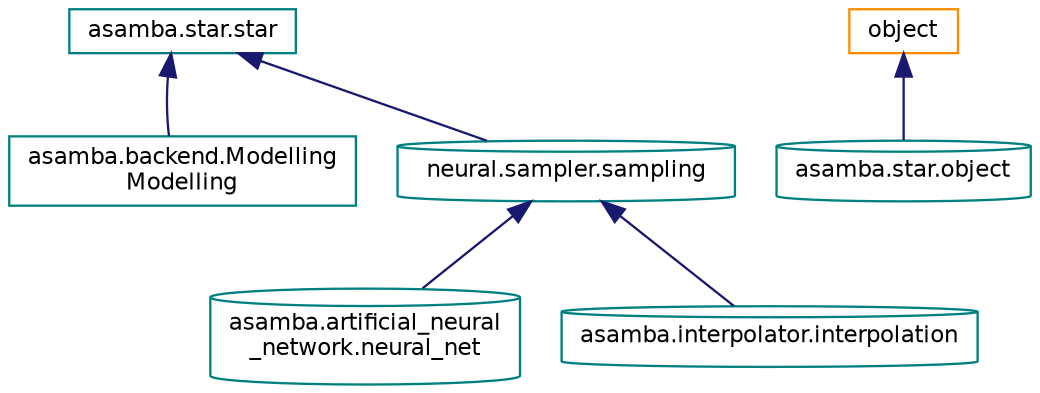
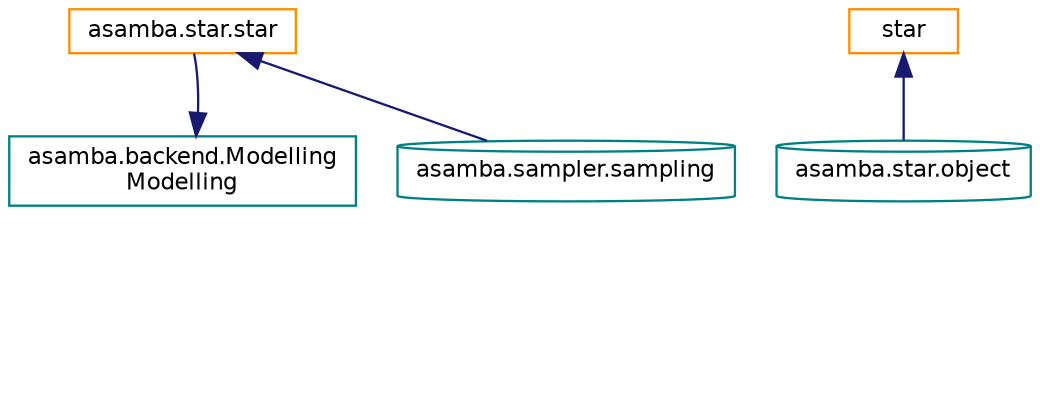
node "asamba.star.star": color teal -> darkorange
node "object": label "object" -> "star"
edge "asamba.backend.Modelling Modelling" -> "asamba.star.star": reversed
node "neural.sampler.sampling": label "neural.sampler.sampling" -> "asamba.sampler.sampling"
node "asamba.artificial_neural _network.neural_net": removed
node "asamba.interpolator.interpolation": removed
